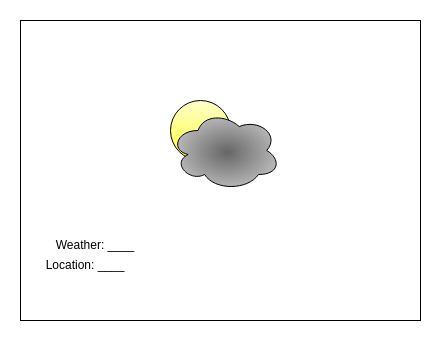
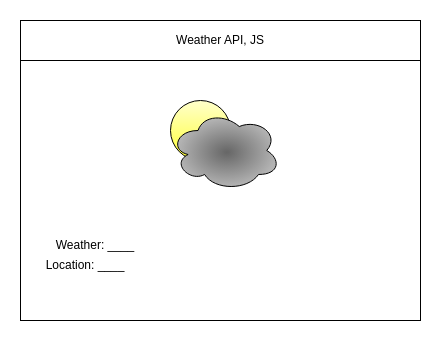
node "Weather API, JS": added
